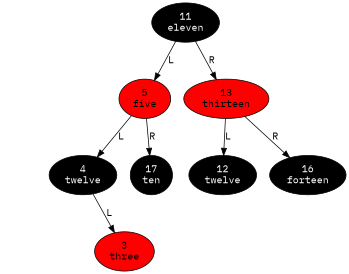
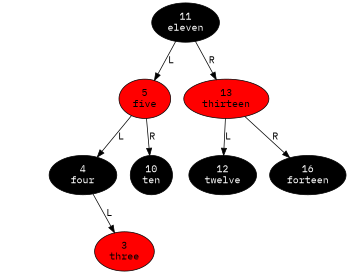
node "4 twelve": label "4 twelve" -> "4 four"
node "17 ten": label "17 ten" -> "10 ten"
